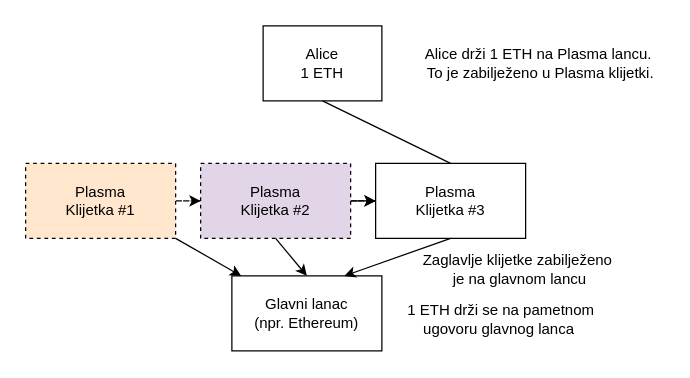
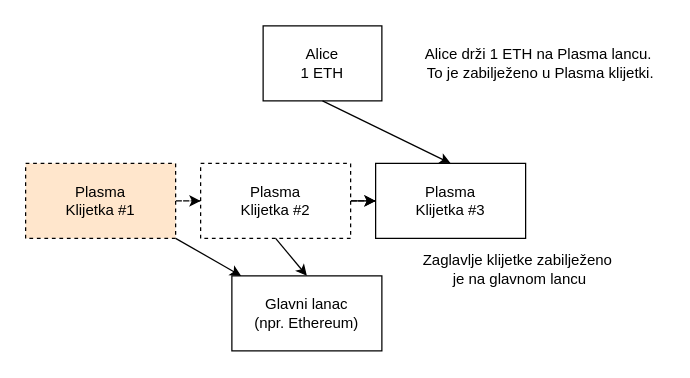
edge "Alice 1 ETH" -- "Plasma Klijetka #3": arrowhead none -> classic
node "Plasma Klijetka #2": fillcolor #e1d5e7 -> #ffffff
edge "Plasma Klijetka #3" -> "Glavni lanac (npr. Ethereum)": removed
node "1 ETH drži se na pametnom ugovoru glavnog lanca": removed
